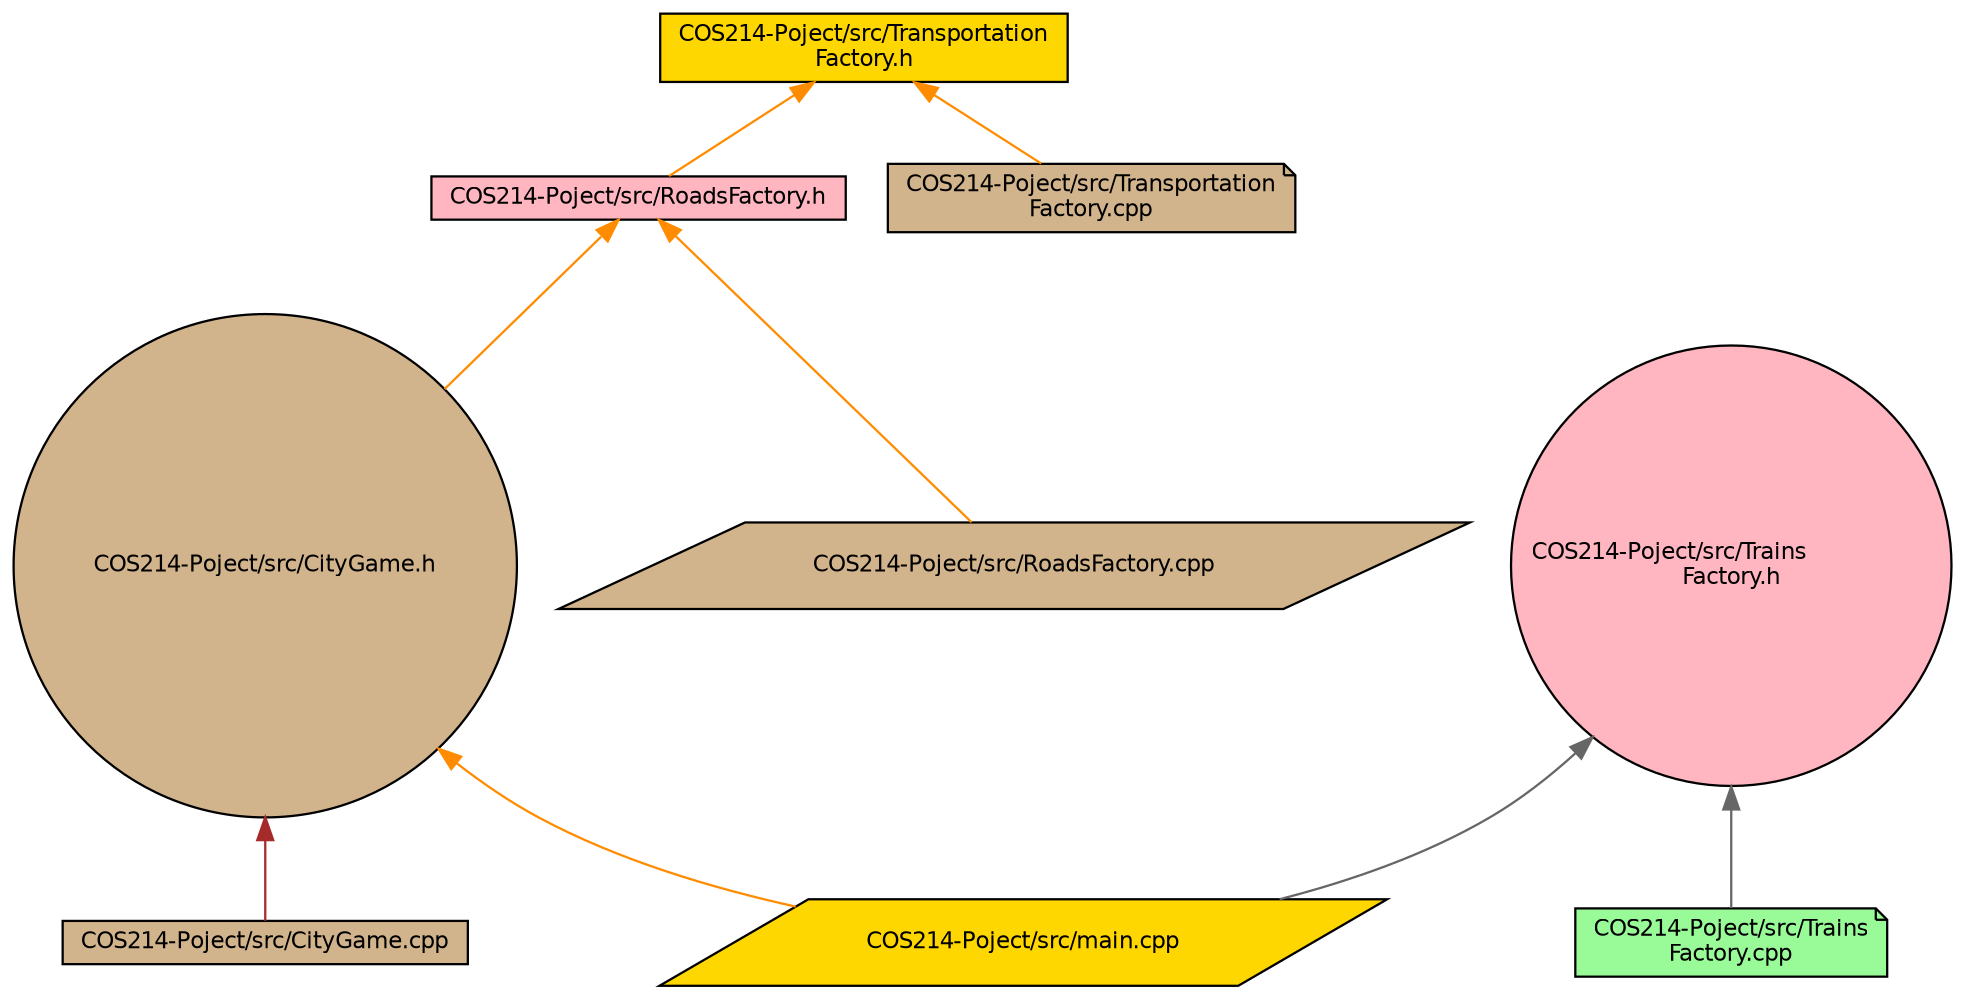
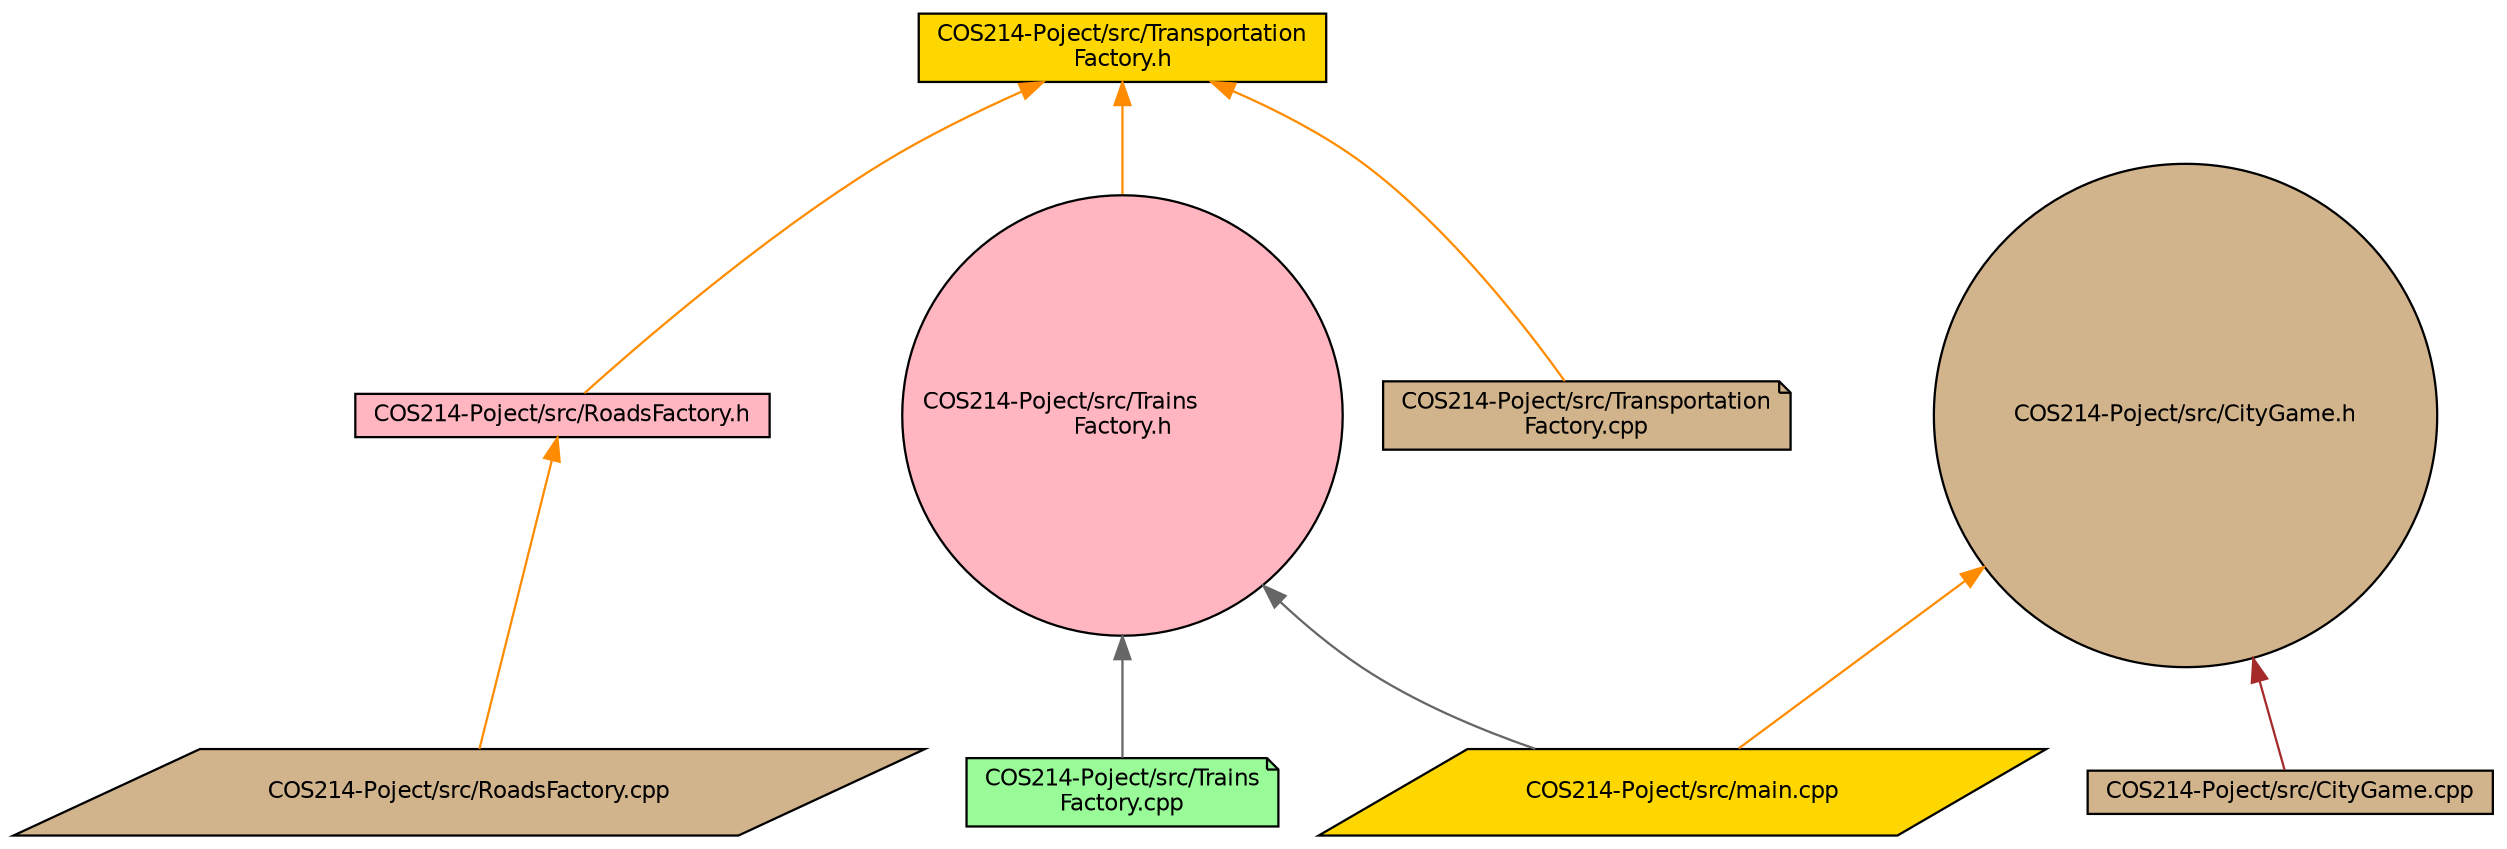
edge "COS214-Poject/src/Trains Factory.h" -> "COS214-Poject/src/Transportation Factory.h": added
edge "COS214-Poject/src/CityGame.h" -> "COS214-Poject/src/RoadsFactory.h": removed
